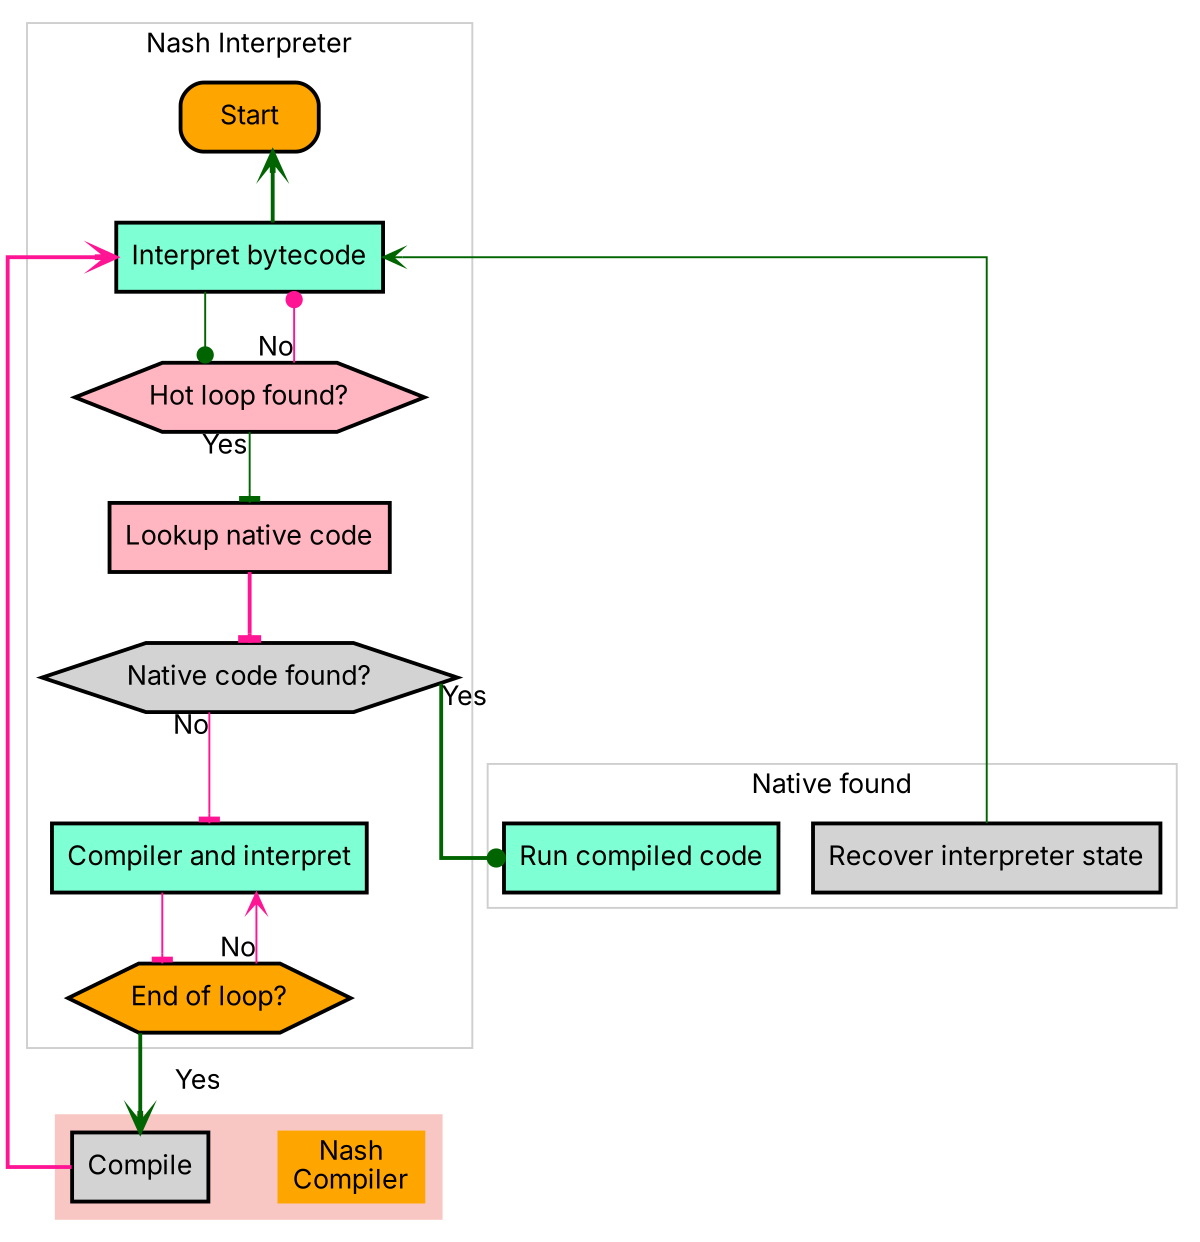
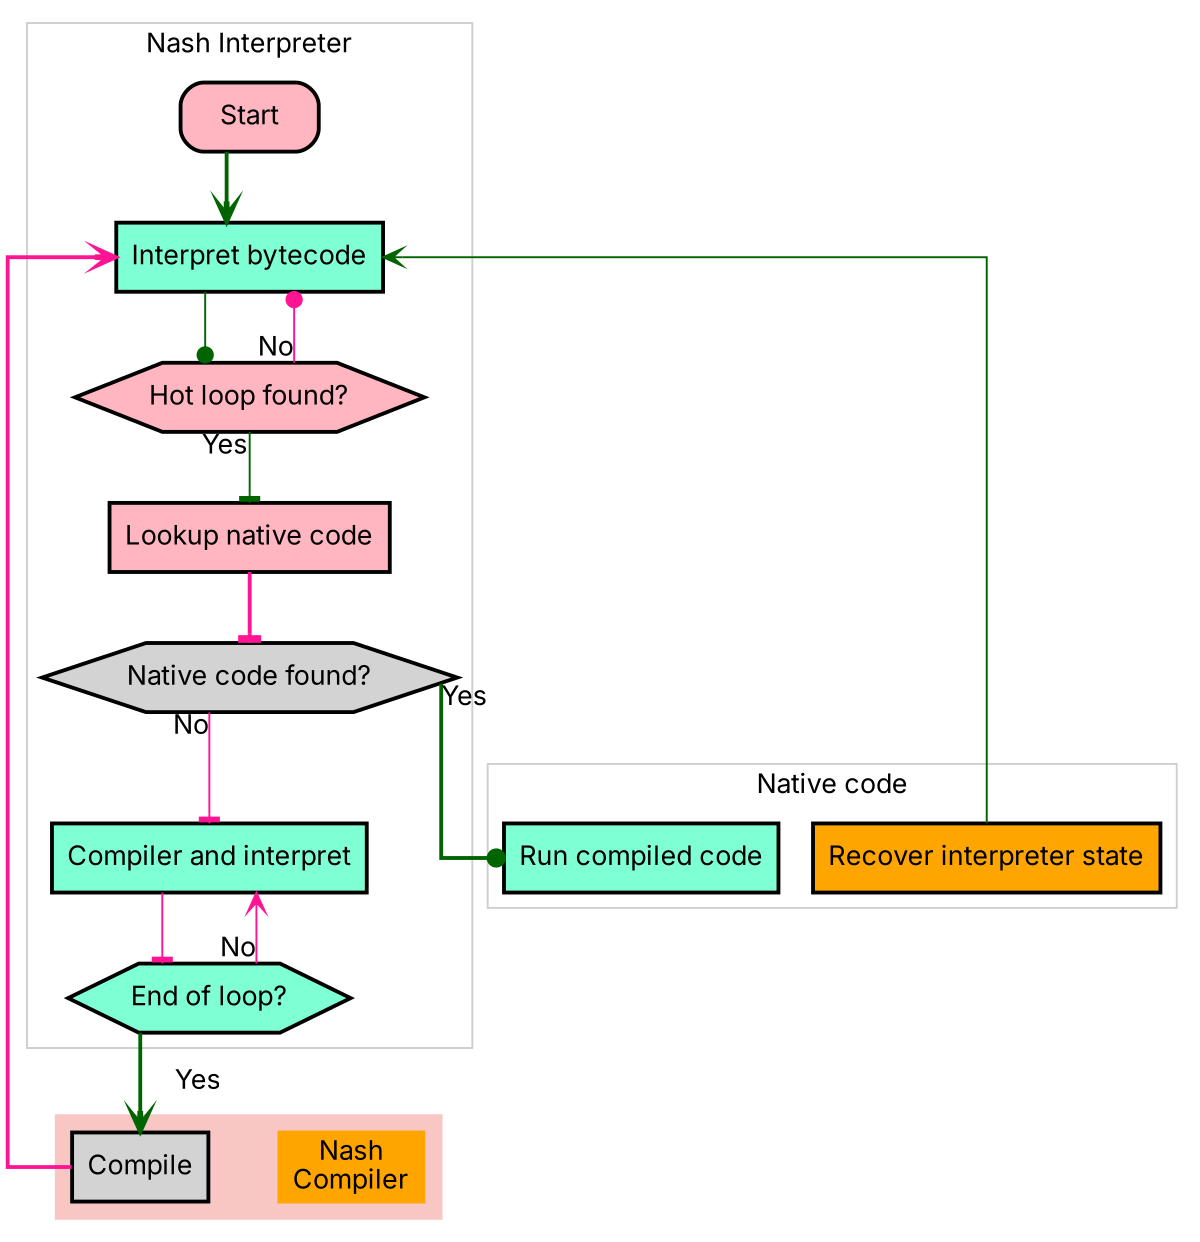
node "Start": fillcolor orange -> lightpink
edge "Interpret bytecode" -> "Start": reversed
cluster "Native found": label "Native found" -> "Native code"
node "Recover interpreter state": fillcolor lightgrey -> orange
node "End of loop?": fillcolor orange -> aquamarine
